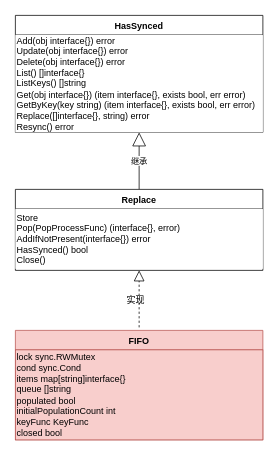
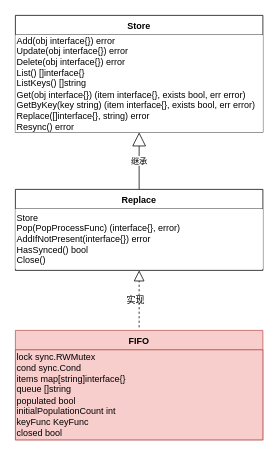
node "HasSynced": label "HasSynced" -> "Store"
